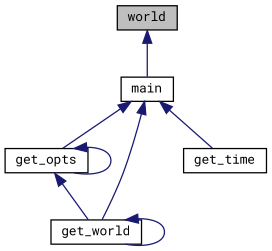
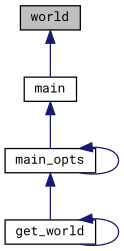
node "get_opts": label "get_opts" -> "main_opts"
node "get_time": removed
edge "get_world" -> "main": removed
